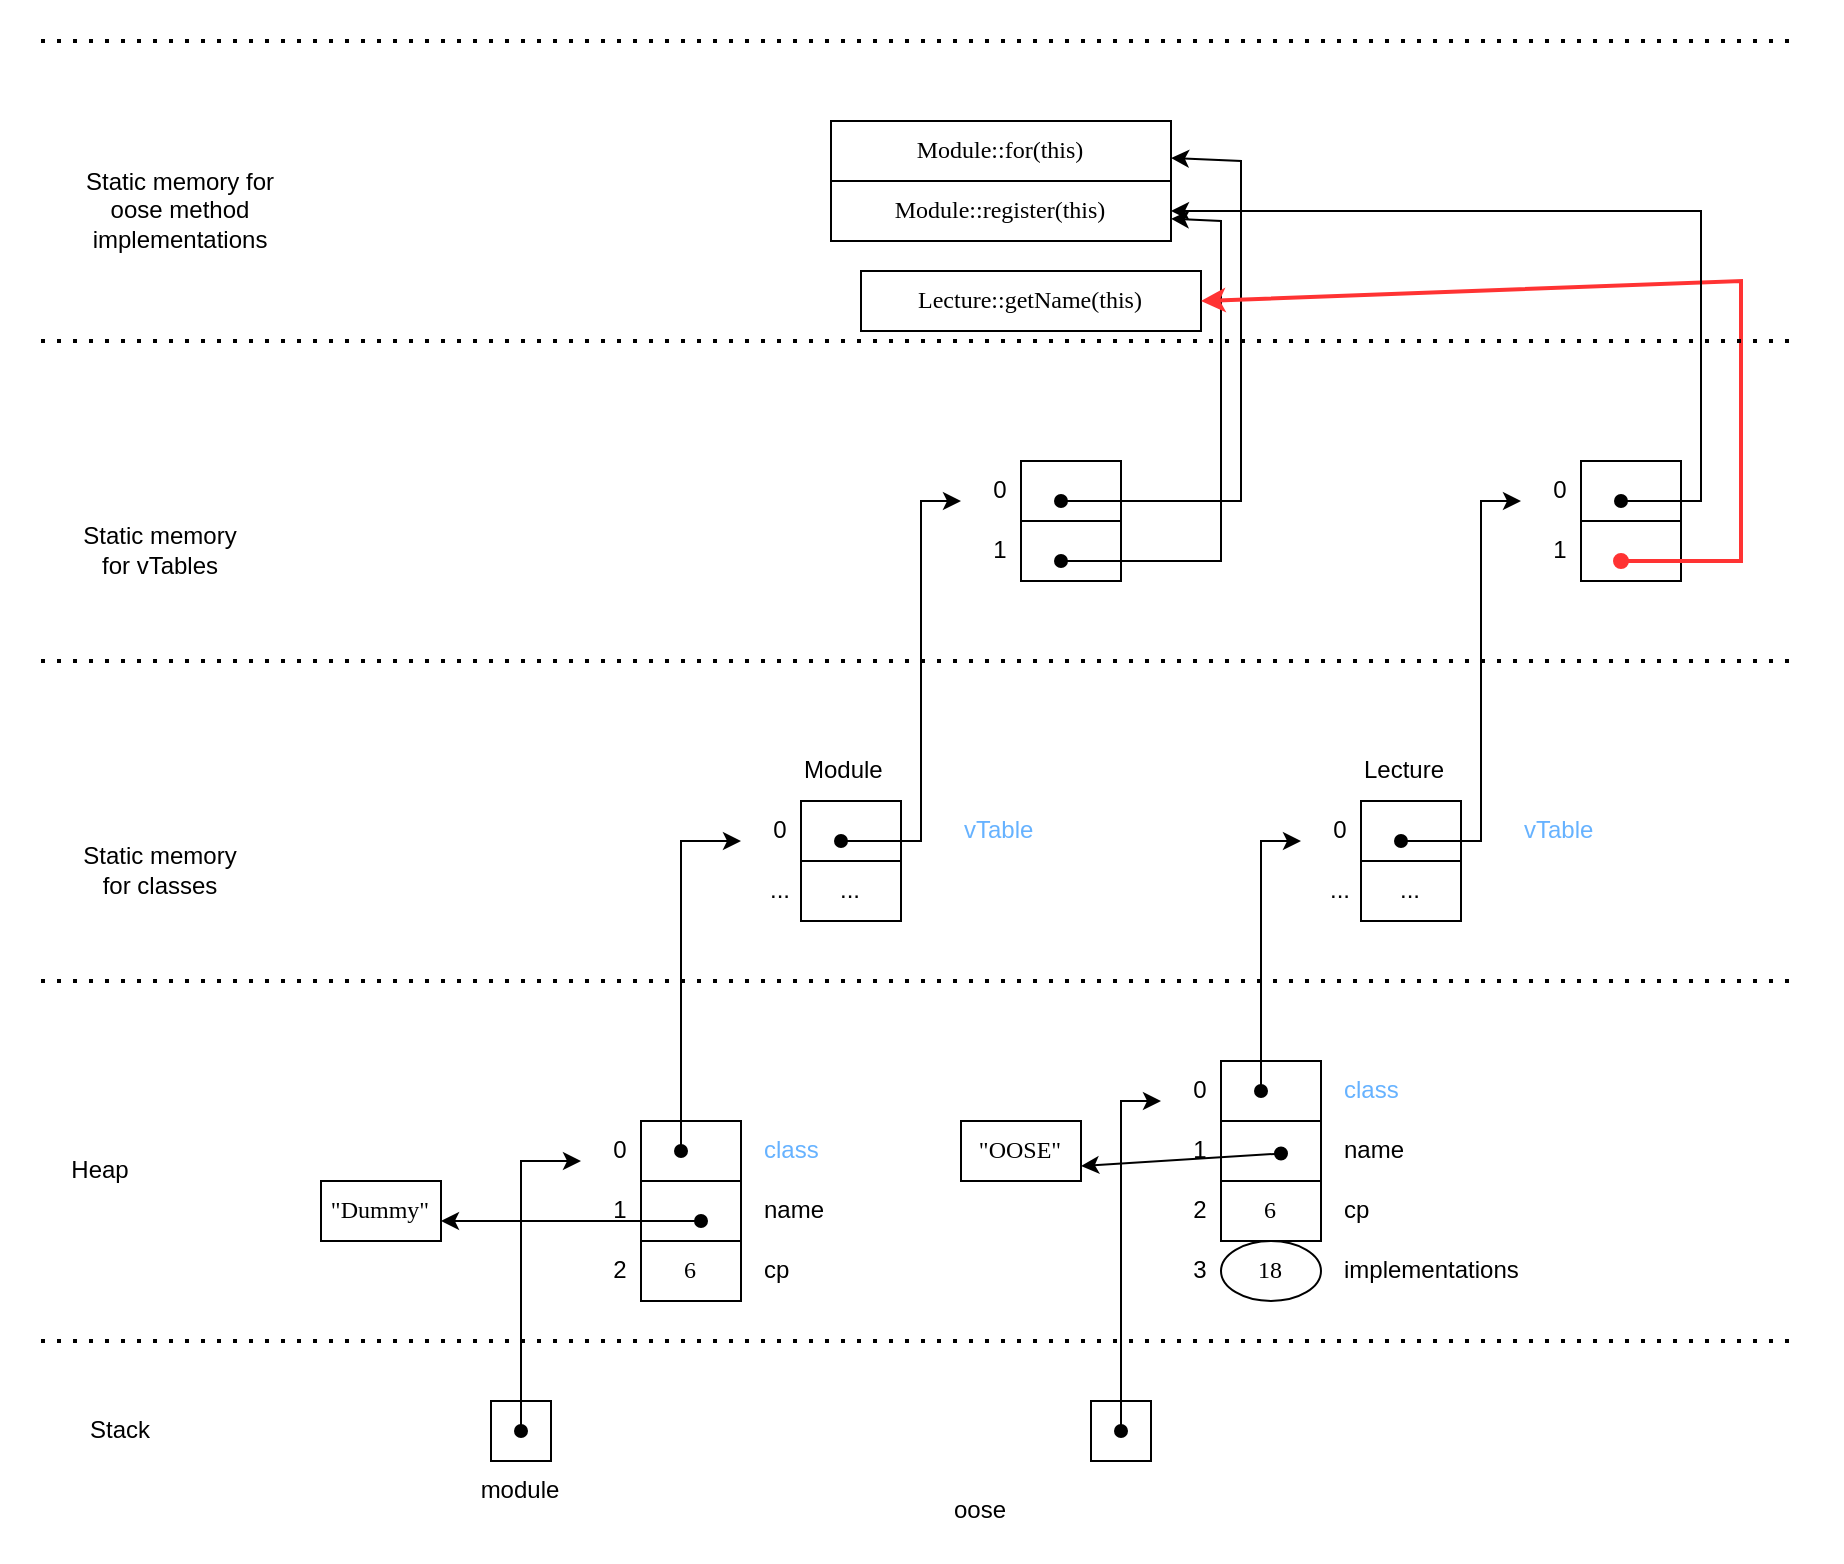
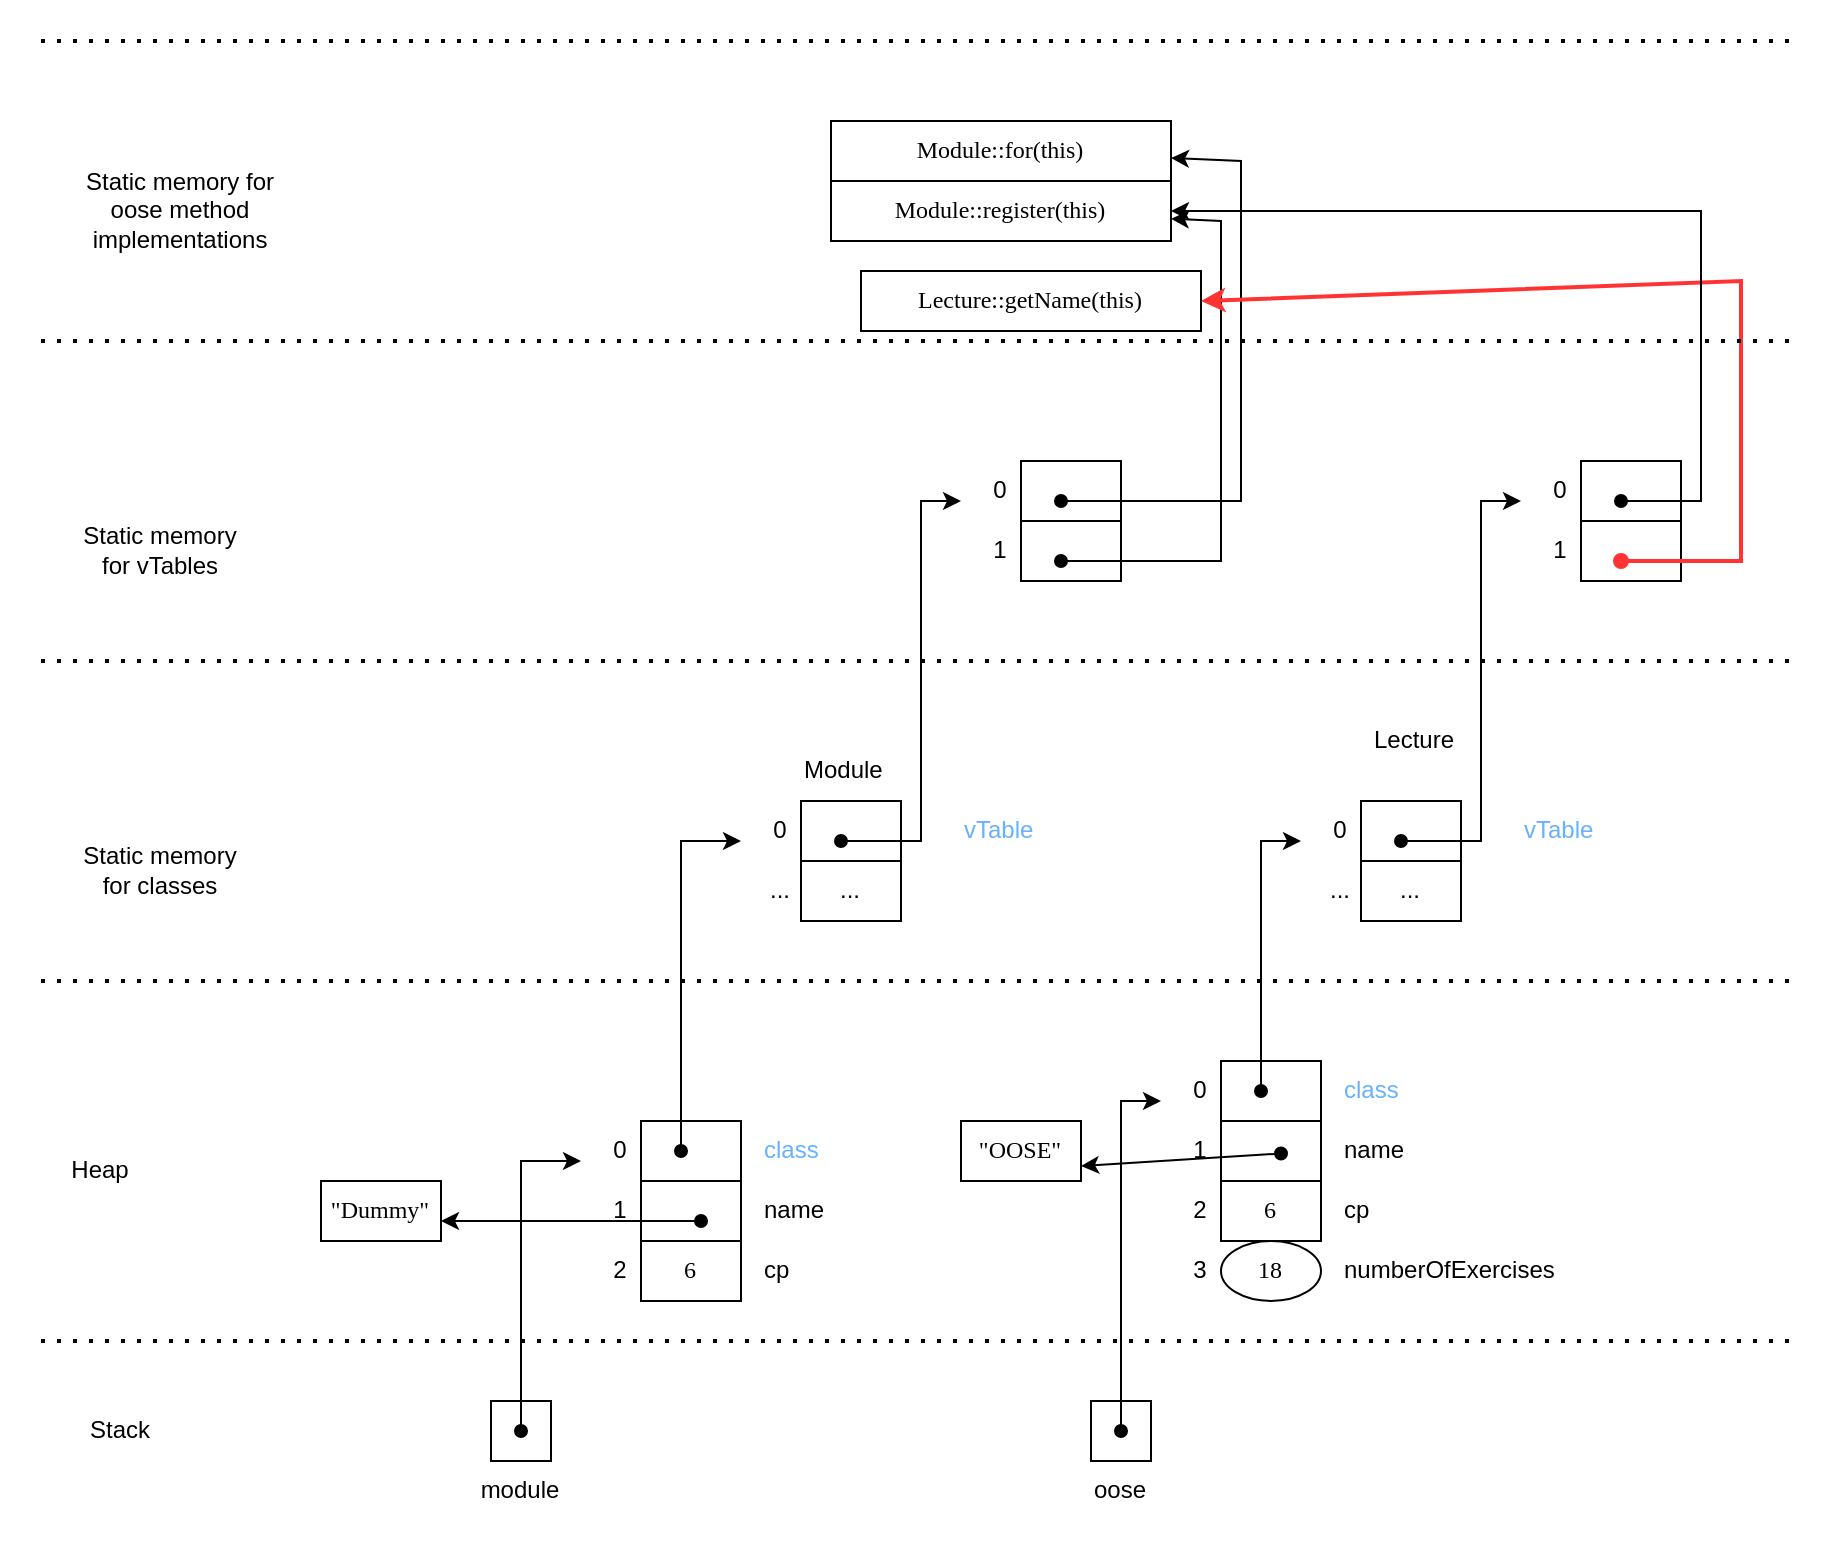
node "Lecture": moved (1411, 771) -> (1421, 741)
node "implementations": label "implementations" -> "numberOfExercises"
node "oose": moved (981, 1511) -> (1121, 1491)
